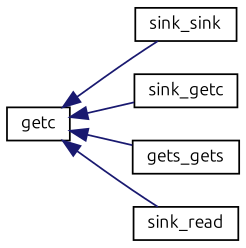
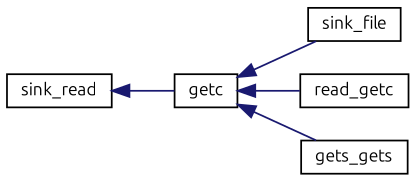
node "sink_sink": label "sink_sink" -> "sink_file"
node "sink_getc": label "sink_getc" -> "read_getc"
edge "sink_read" -> "getc": reversed
